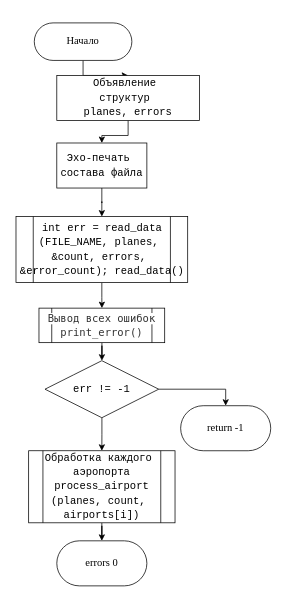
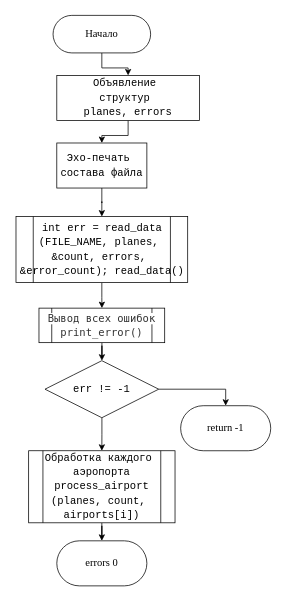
node "Начало": moved (83, 42) -> (102, 34)
